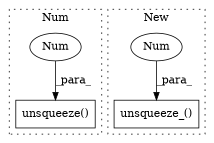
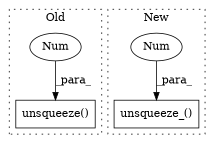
cluster "Num": label "Num" -> "Old"
